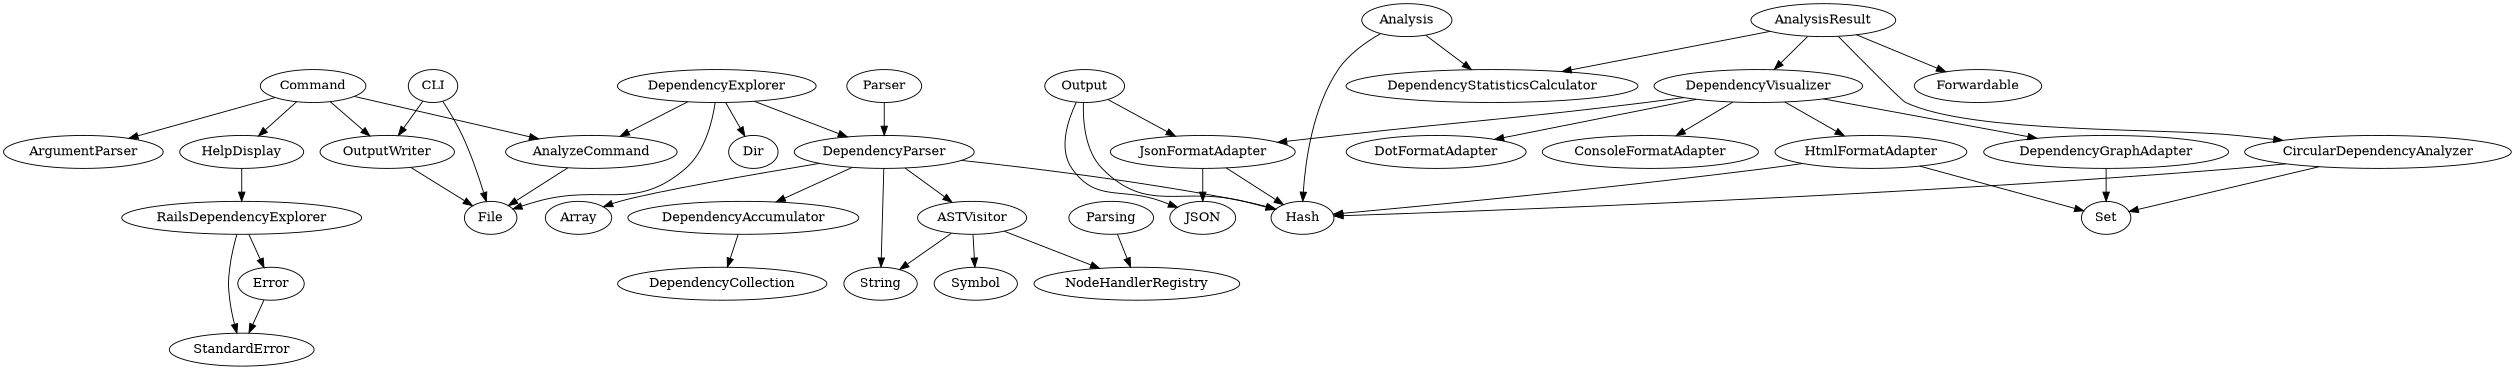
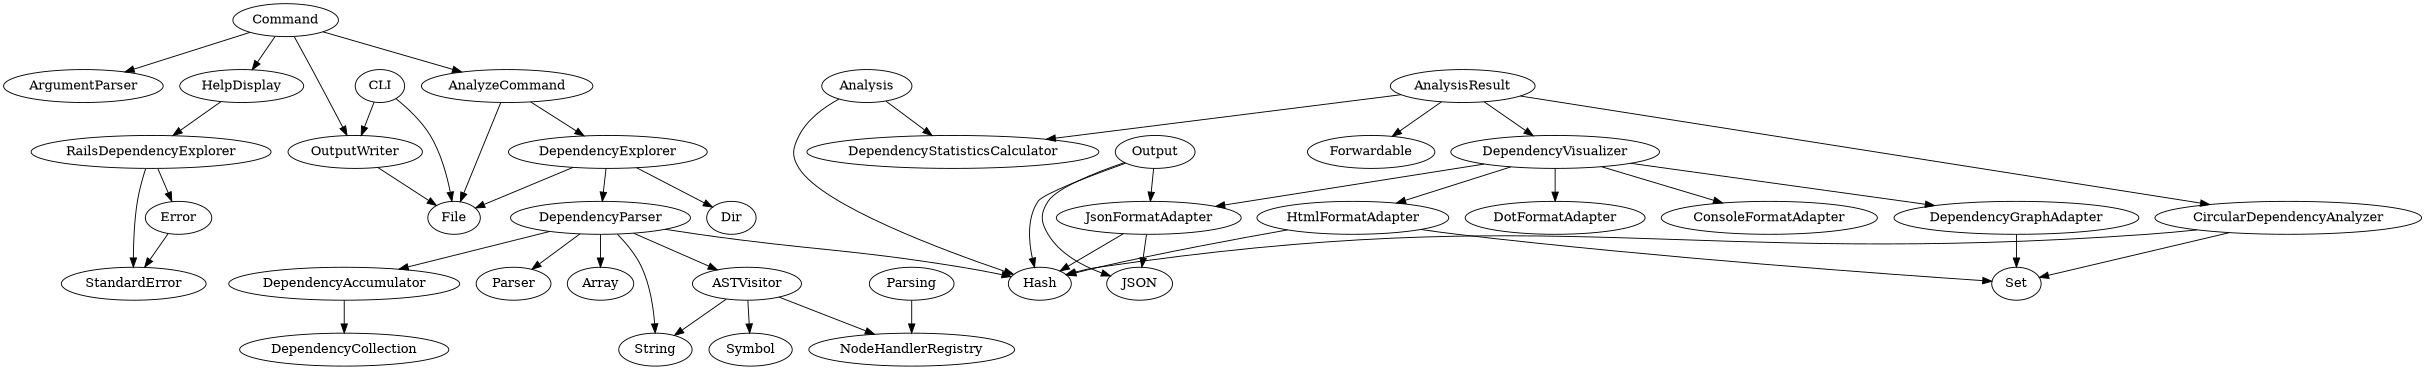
edge "Parser" -> "DependencyParser": reversed
edge "DependencyExplorer" -> "AnalyzeCommand": reversed
